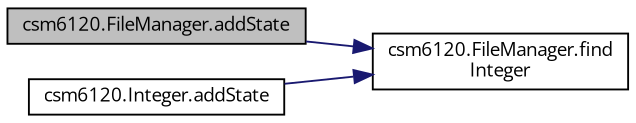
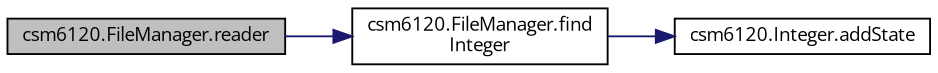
node "csm6120.FileManager.addState": label "csm6120.FileManager.addState" -> "csm6120.FileManager.reader"
edge "csm6120.Integer.addState" -> "csm6120.FileManager.find Integer": reversed
